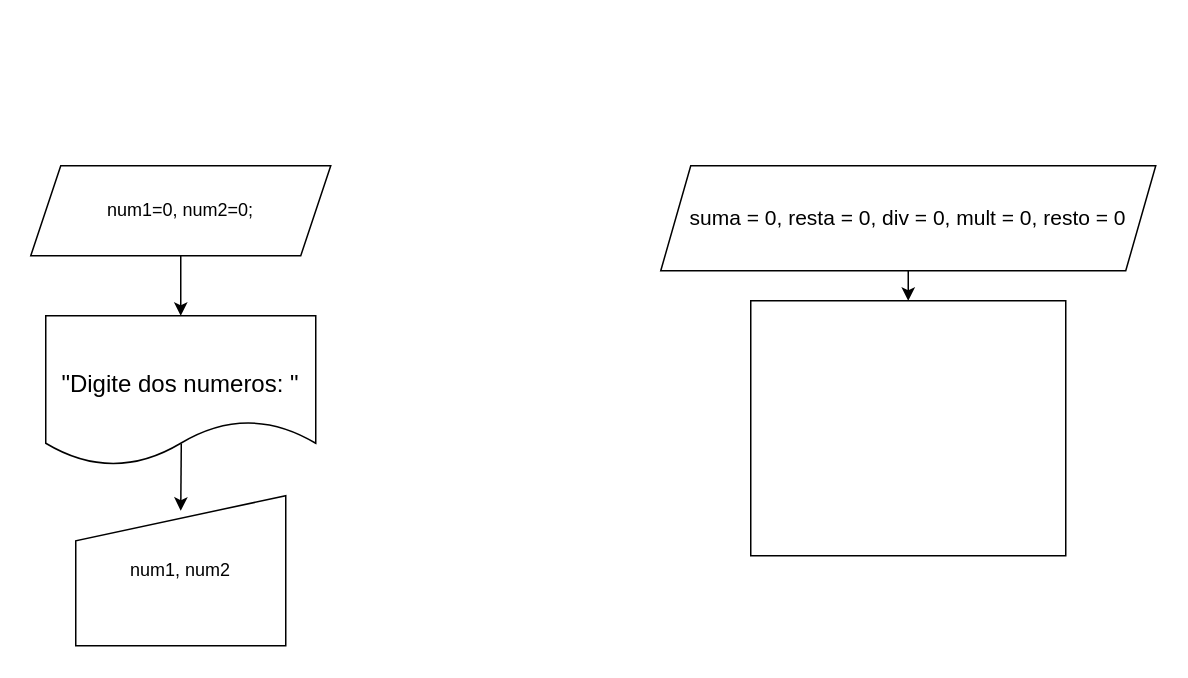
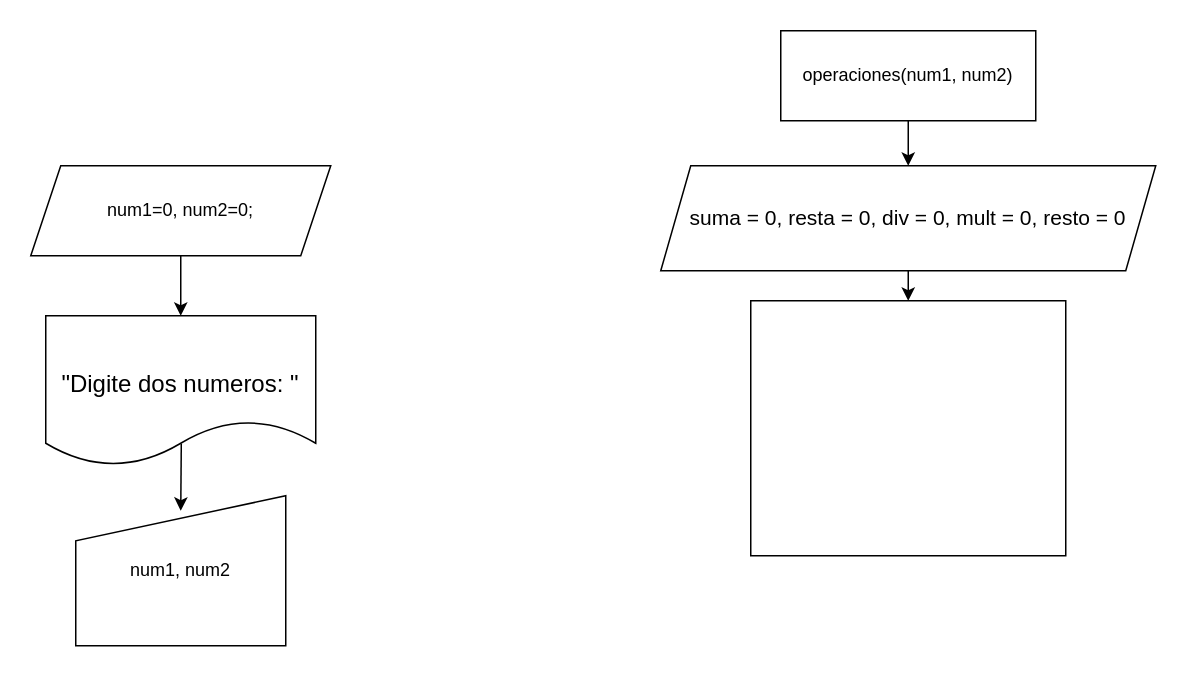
node "operaciones(num1, num2)": added
edge "operaciones(num1, num2)" -> "suma = 0, resta = 0, div = 0, mult = 0, resto = 0": added
